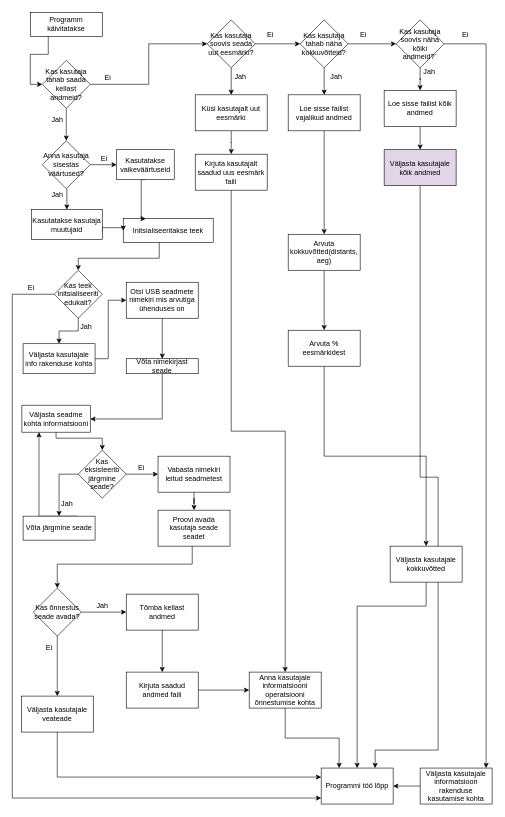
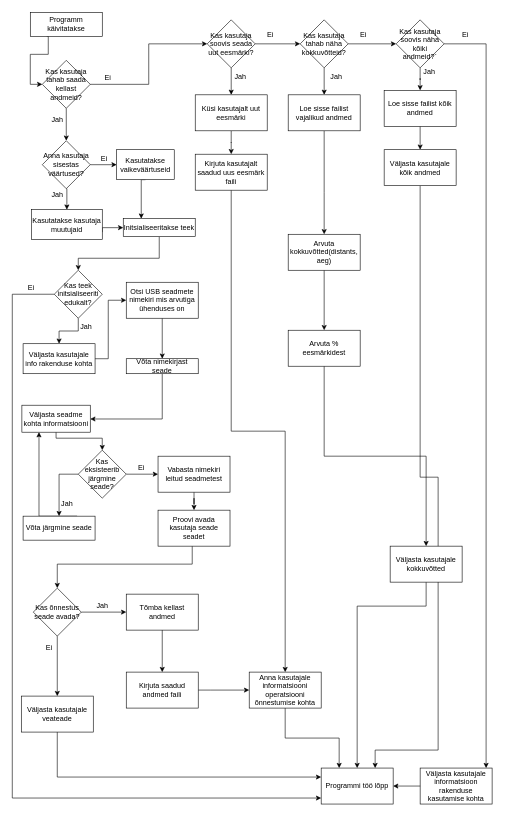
node "Väljasta kasutajale kõik andmed": fillcolor #e1d5e7 -> #ffffff
node "Initsialiseeritakse teek": size 90x24 -> 72x18
